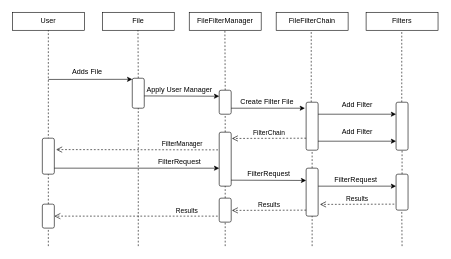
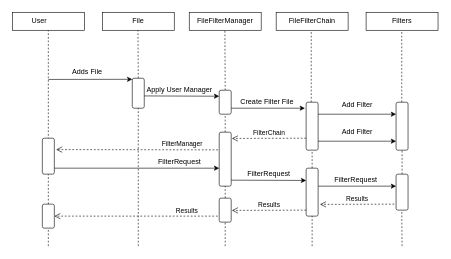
node "User": moved (48, 21) -> (39, 21)
